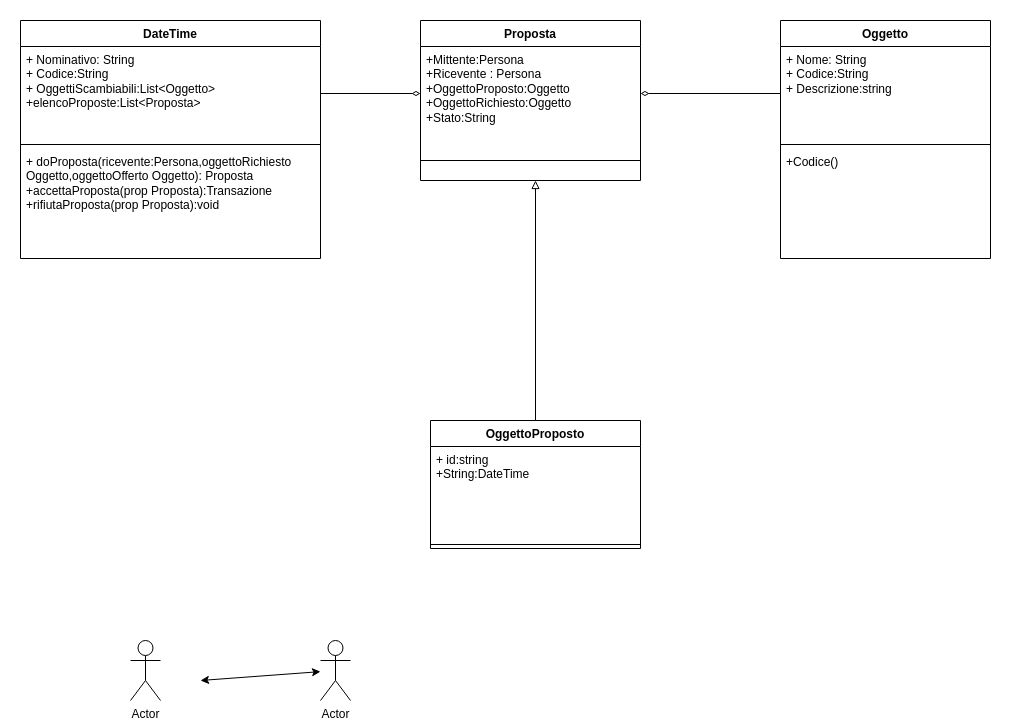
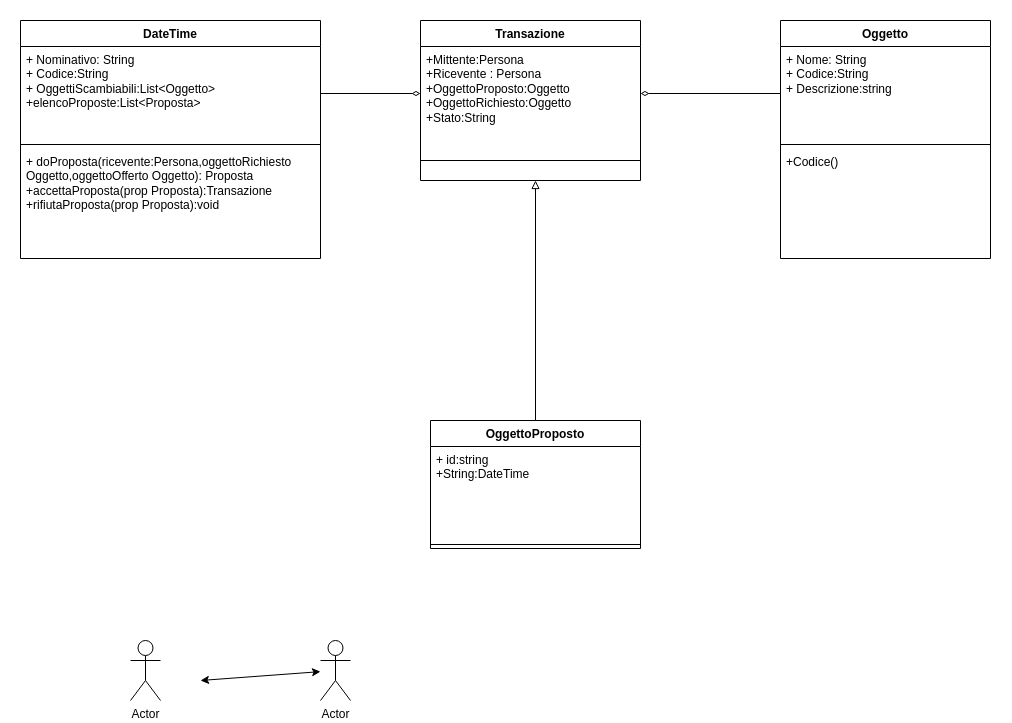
node "Proposta": label "Proposta" -> "Transazione"
